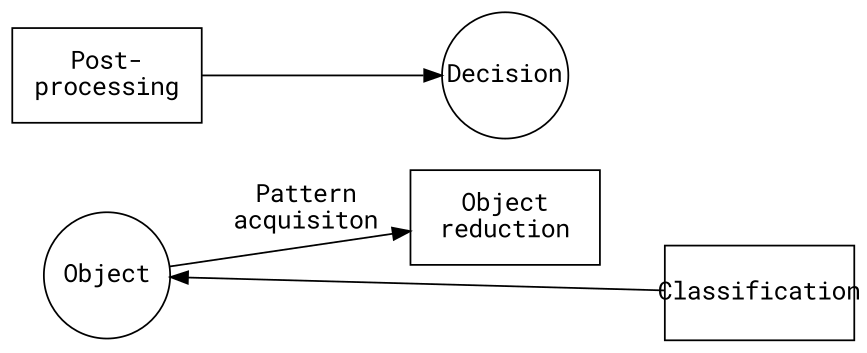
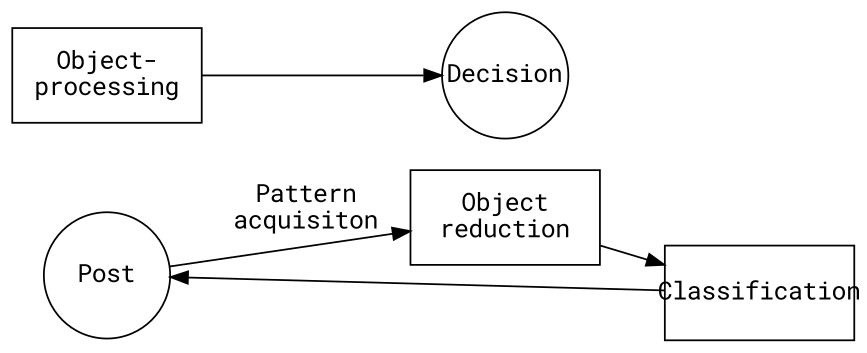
node "Post- processing": label "Post- processing" -> "Object- processing"
edge "Object reduction" -> "Classification": added
node "Object": label "Object" -> "Post"
